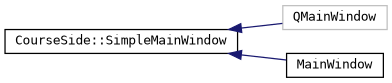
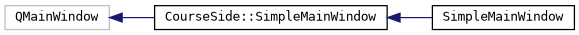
edge "QMainWindow" -> "CourseSide::SimpleMainWindow": reversed
node "MainWindow": label "MainWindow" -> "SimpleMainWindow"
